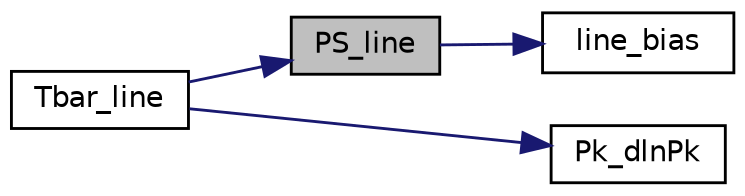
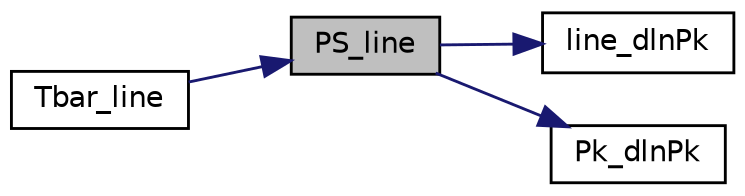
node "line_bias": label "line_bias" -> "line_dlnPk"
edge "Tbar_line" -> "Pk_dlnPk": now "PS_line" -> "Pk_dlnPk"
